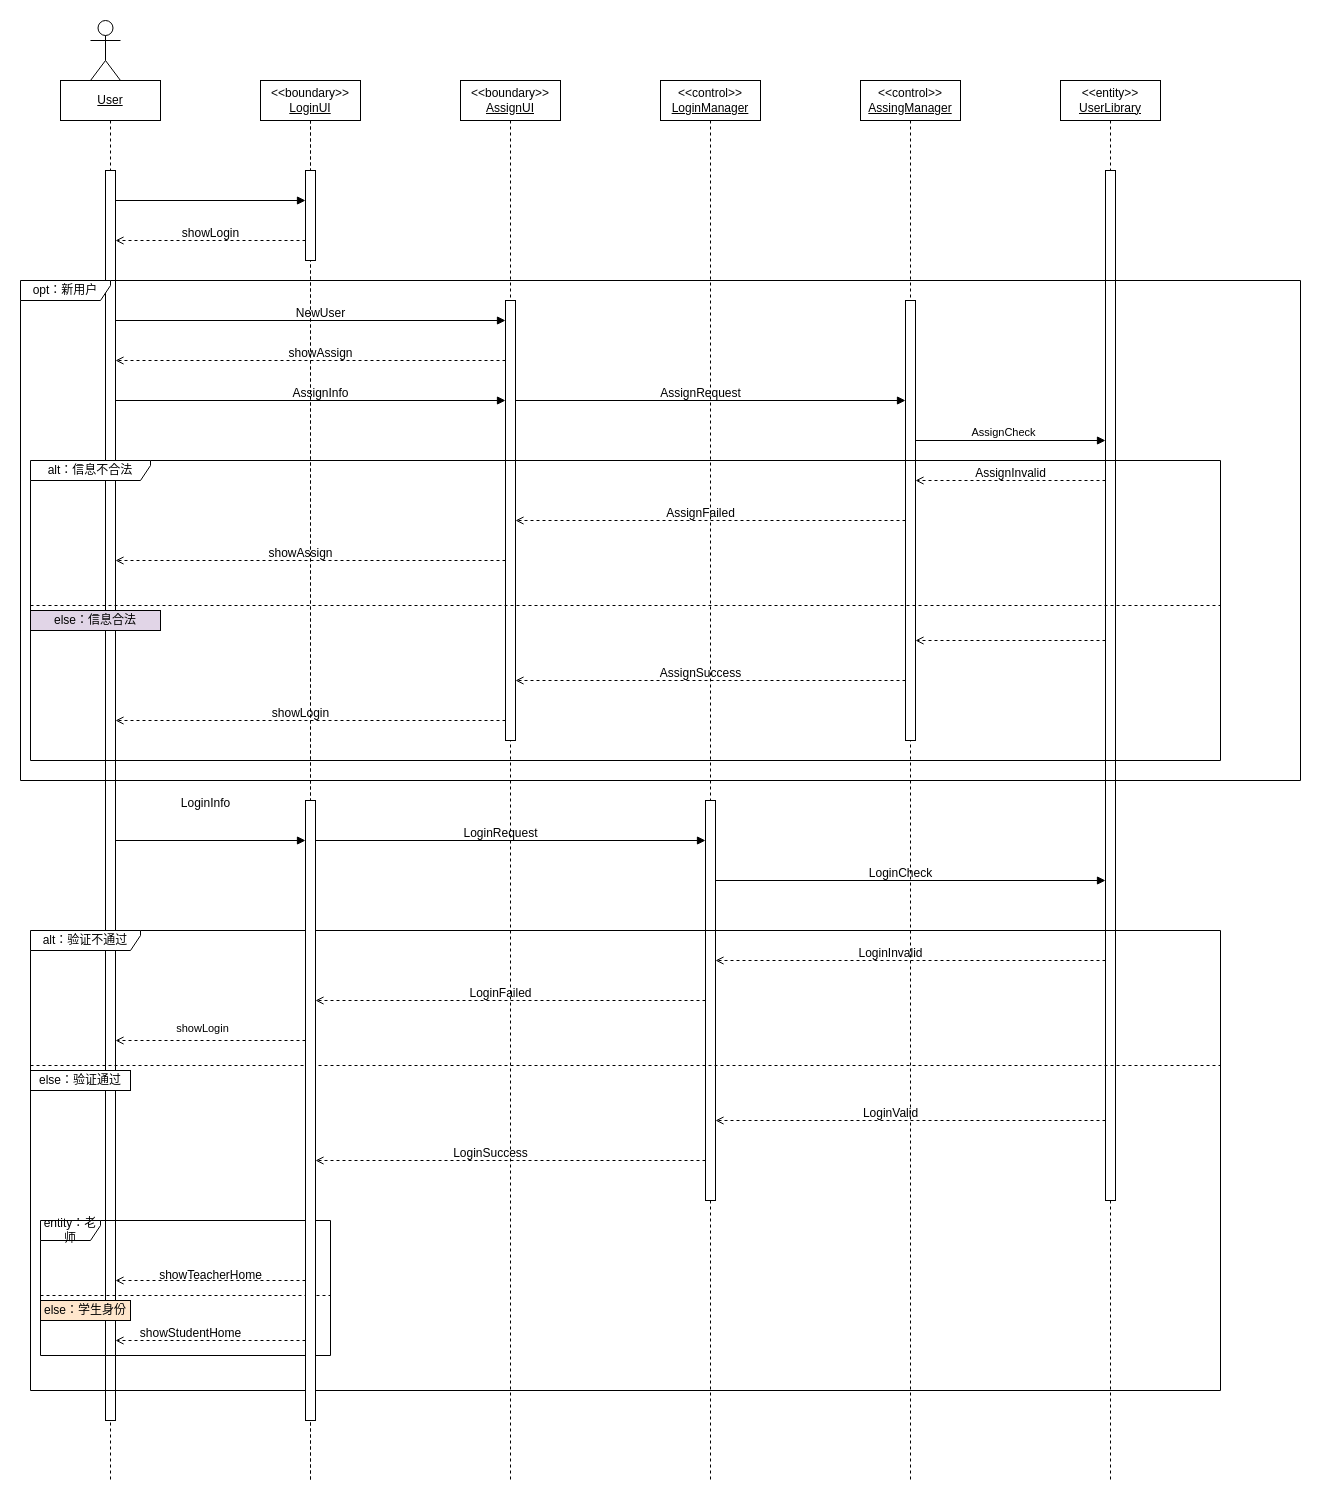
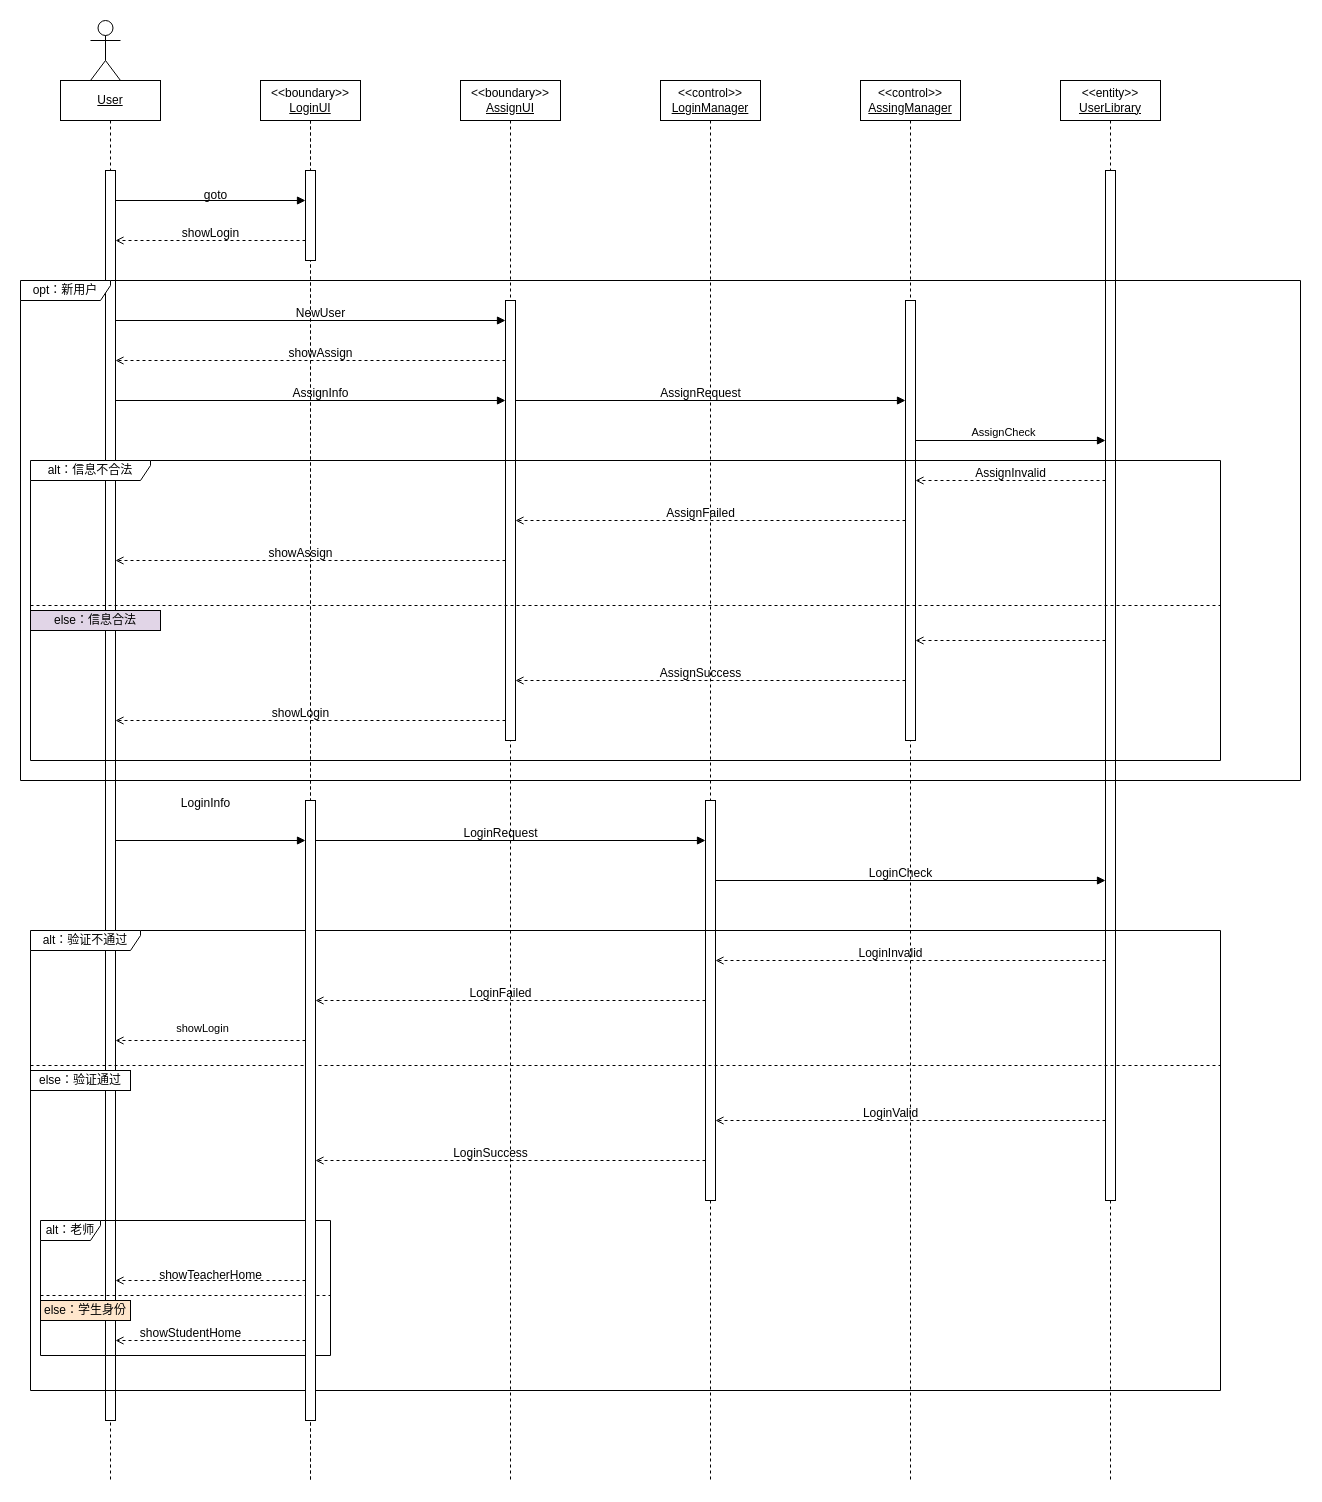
node "goto": added
node "entity：老师": label "entity：老师" -> "alt：老师"
